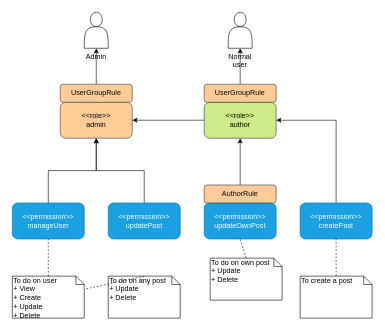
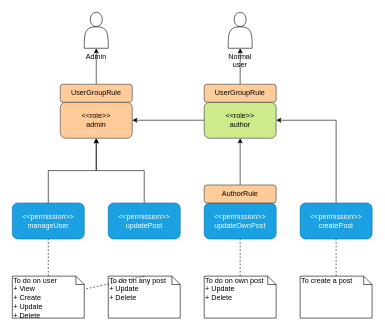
node "To do on own post + Update + Delete": moved (246, 279) -> (240, 297)
